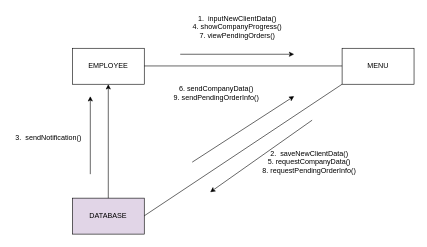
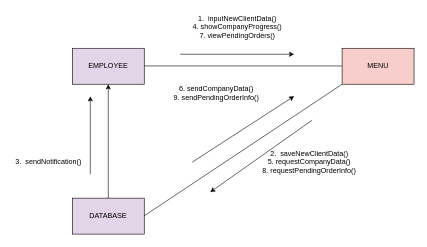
node "EMPLOYEE": fillcolor #ffffff -> #e1d5e7
node "MENU": fillcolor #ffffff -> #f8cecc
node "3. sendNotification()": moved (48, 138) -> (48, 162)
